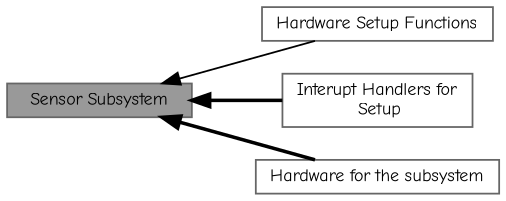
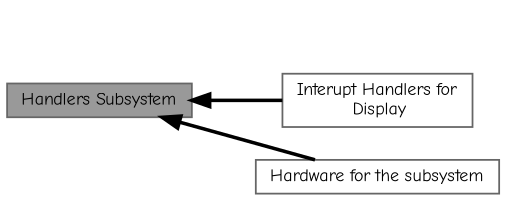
node "Hardware Setup Functions": removed
node "Sensor Subsystem": label "Sensor Subsystem" -> "Handlers Subsystem"
node "Interupt Handlers for Setup": label "Interupt Handlers for Setup" -> "Interupt Handlers for Display"
